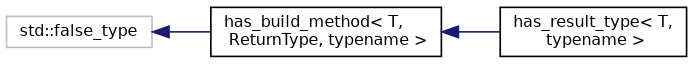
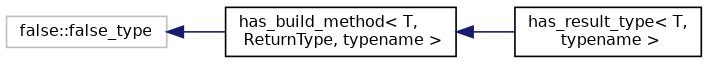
node "std::false_type": label "std::false_type" -> "false::false_type"
